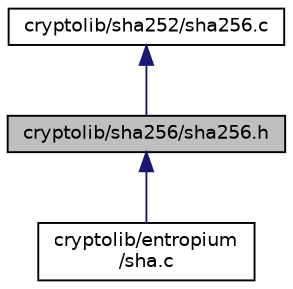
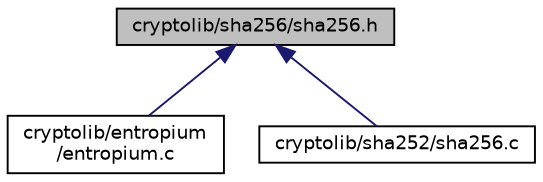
edge "cryptolib/sha256/sha256.h" -> "cryptolib/sha252/sha256.c": reversed
node "cryptolib/entropium /sha.c": label "cryptolib/entropium /sha.c" -> "cryptolib/entropium /entropium.c"
